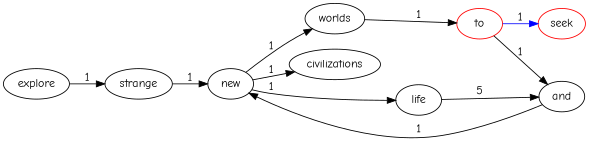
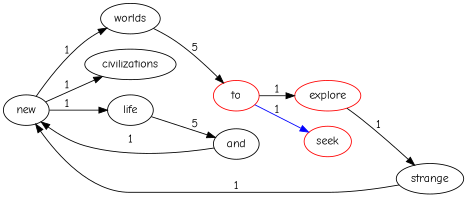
edge "worlds" -> "to": label "1" -> "5"
edge "to" -> "and": now "to" -> "explore"
node "explore": color black -> red
